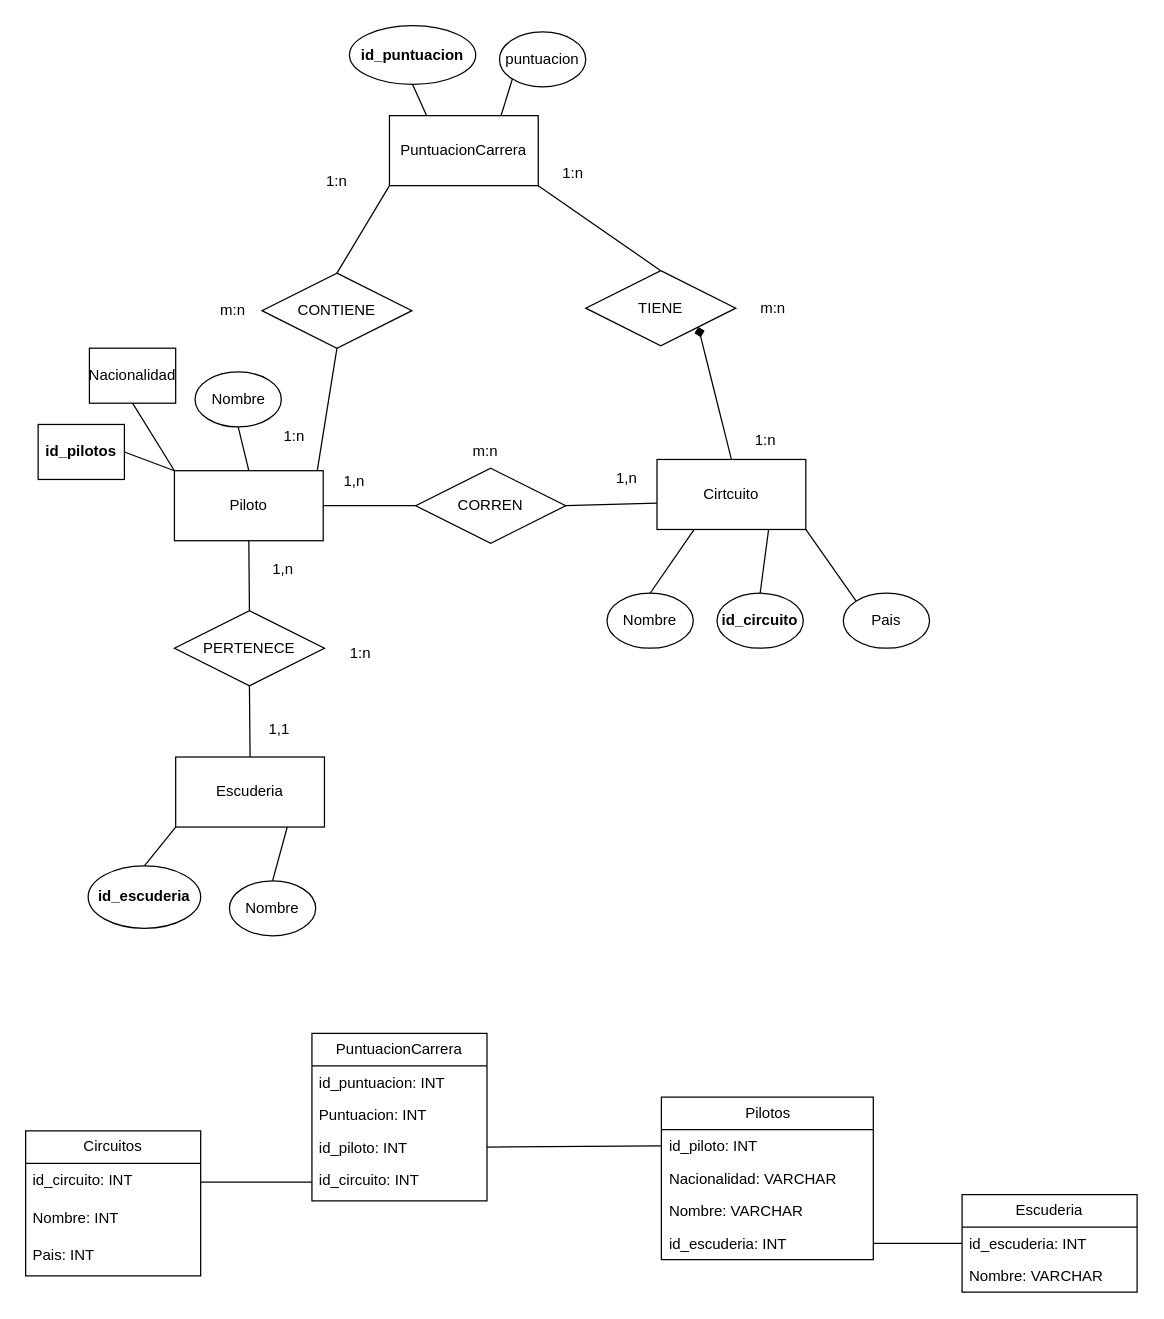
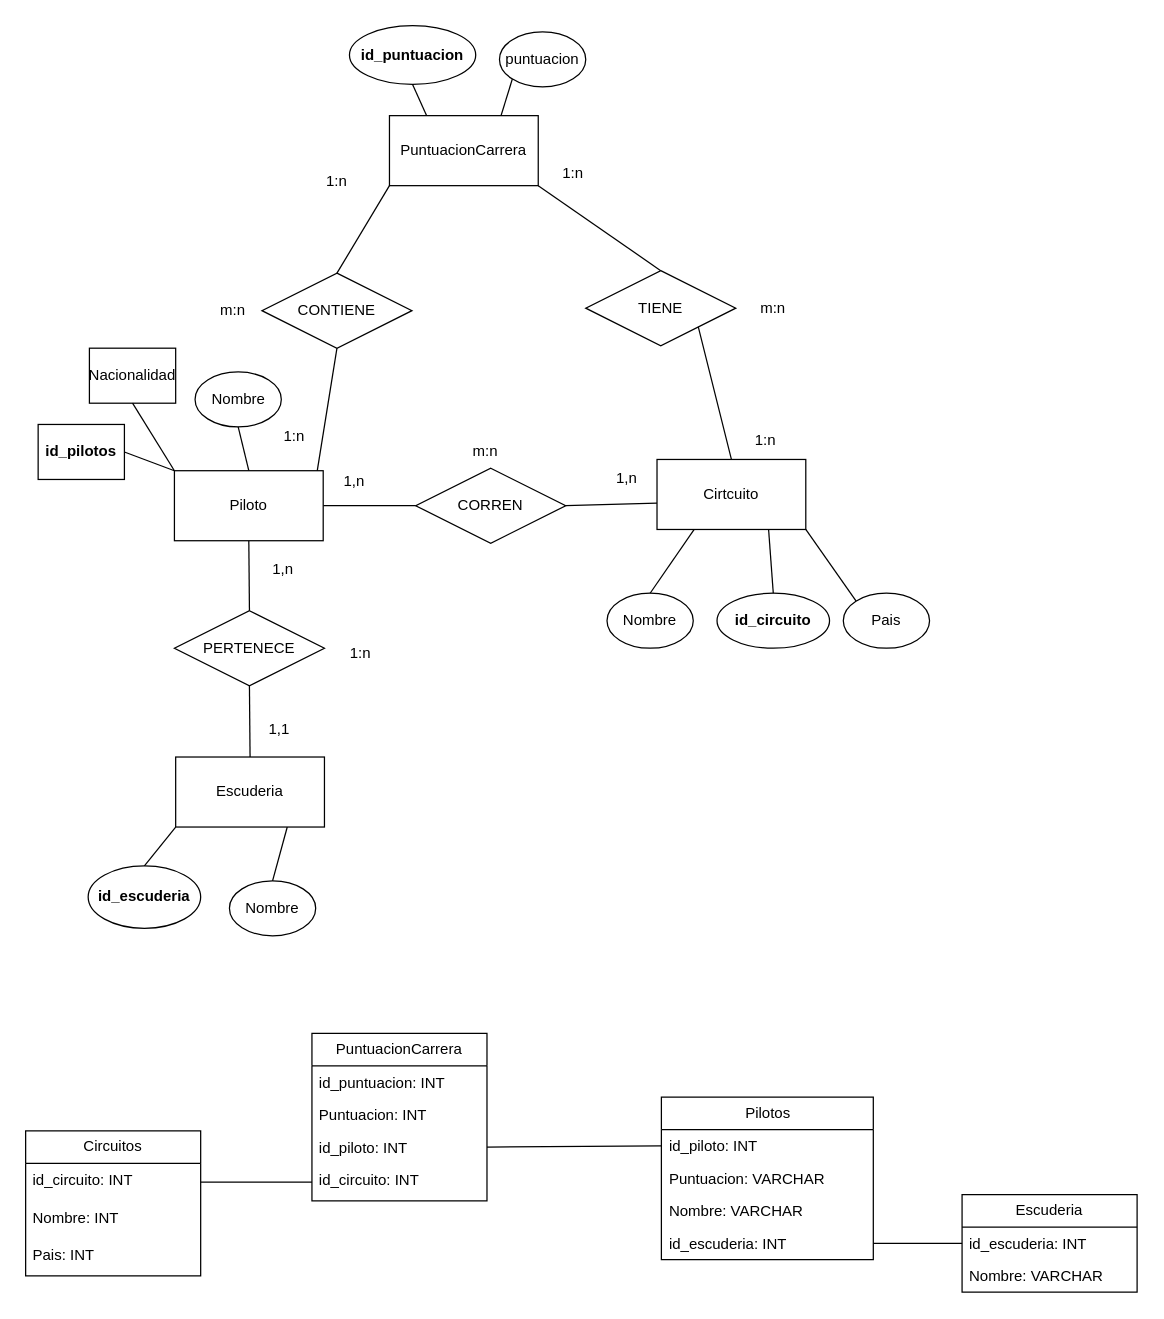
edge "Cirtcuito" -> "TIENE": arrowhead diamond -> none
node "id_circuito": size 86x55 -> 113x55
node "Nacionalidad: VARCHAR": label "Nacionalidad: VARCHAR" -> "Puntuacion: VARCHAR"
